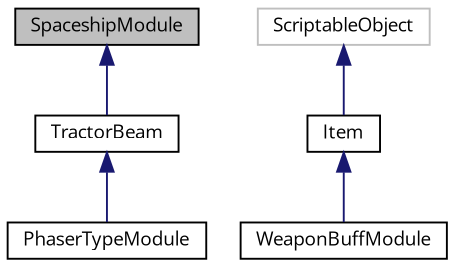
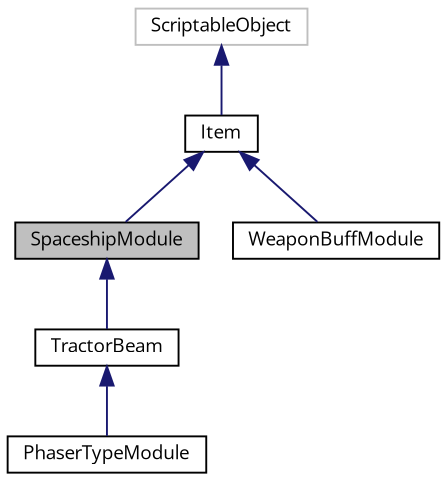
edge "SpaceshipModule" -> "Item": added
